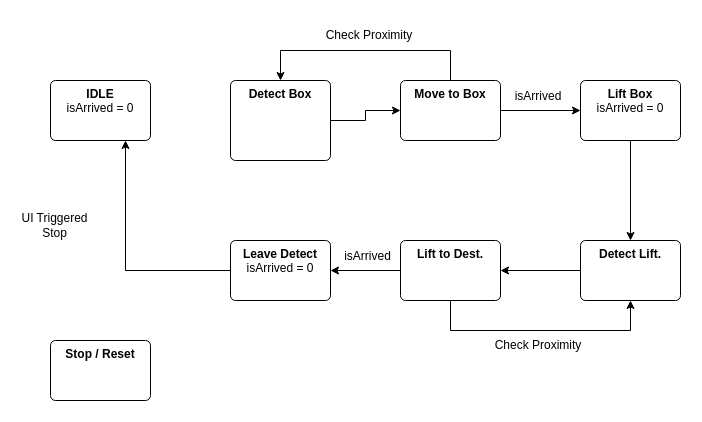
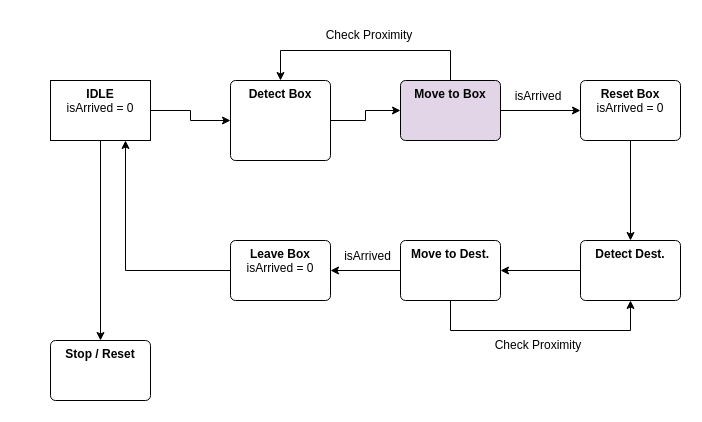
node "Lift Box isArrived = 0": label "Lift Box isArrived = 0" -> "Reset Box isArrived = 0"
node "IDLE isArrived = 0": shape rounded rectangle -> rectangle
node "Move to Box": fillcolor #ffffff -> #e1d5e7
edge "IDLE isArrived = 0" -> "Detect Box": added
node "UI Triggered Stop": removed
edge "IDLE isArrived = 0" -> "Stop / Reset": added
node "Lift to Dest.": label "Lift to Dest." -> "Move to Dest."
node "Detect Lift.": label "Detect Lift." -> "Detect Dest."
node "Leave Detect isArrived = 0": label "Leave Detect isArrived = 0" -> "Leave Box isArrived = 0"
